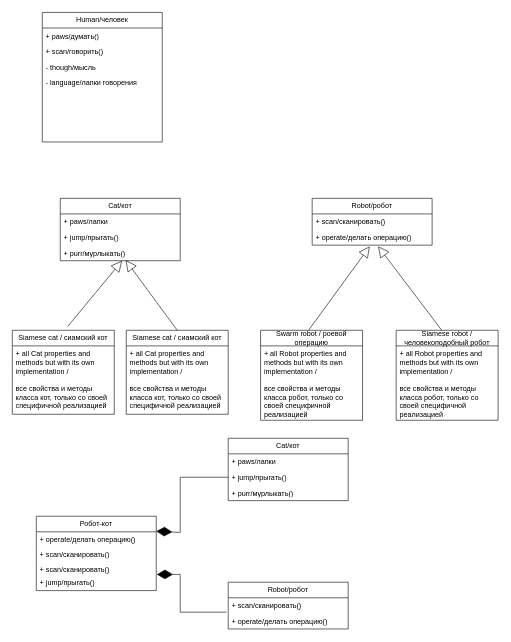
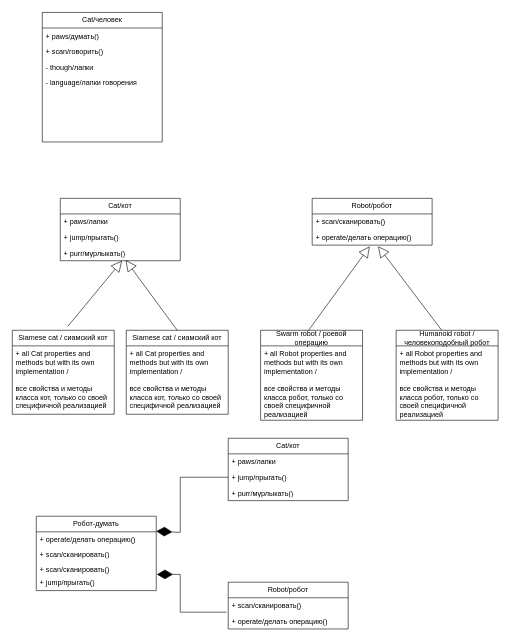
node "Human/человек": label "Human/человек" -> "Cat/человек"
node "- though/мысль": label "- though/мысль" -> "- though/лапки"
node "Siamese robot / человекоподобный робот": label "Siamese robot / человекоподобный робот" -> "Humanoid robot / человекоподобный робот"
node "Робот-кот": label "Робот-кот" -> "Робот-думать"
